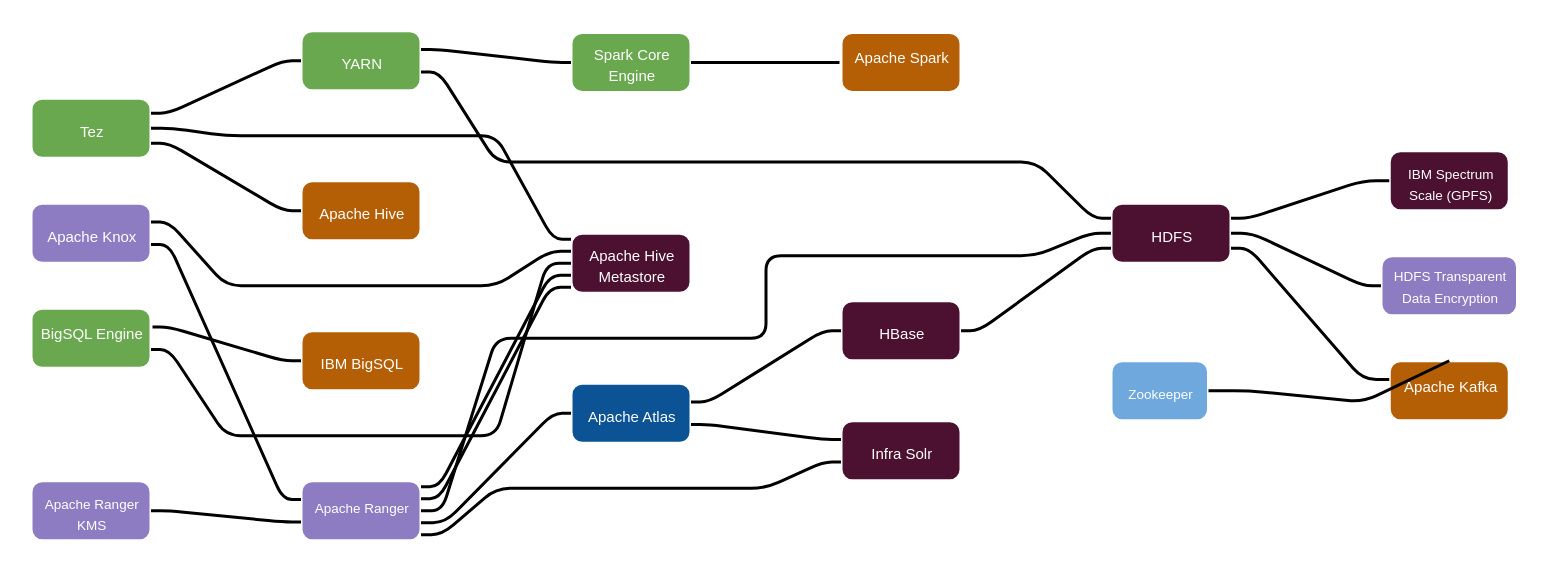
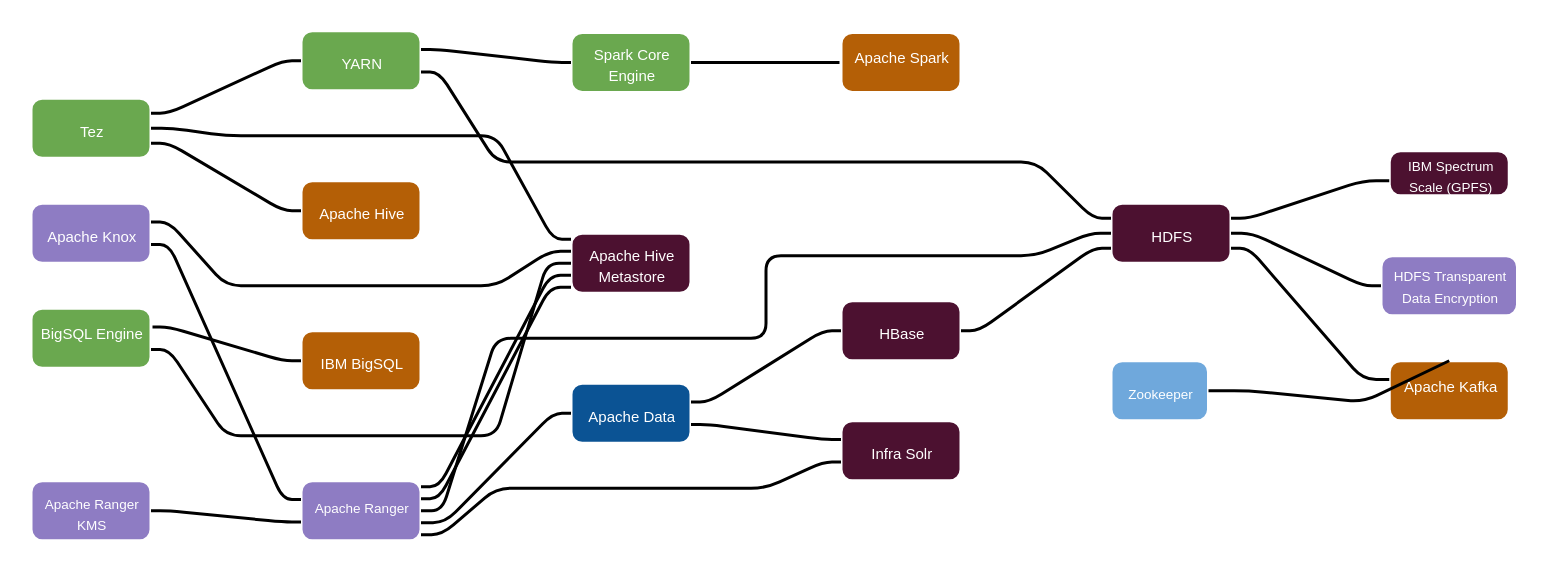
node "IBM Spectrum Scale (GPFS)": size 120x60 -> 120x45
node "Apache Atlas": label "Apache Atlas" -> "Apache Data"
